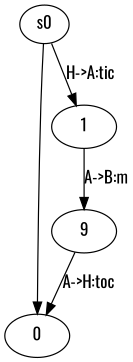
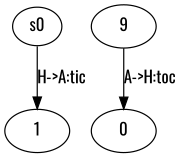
edge "s0" -> "0": removed
edge "1" -> "9": removed, label "A->B:m"
